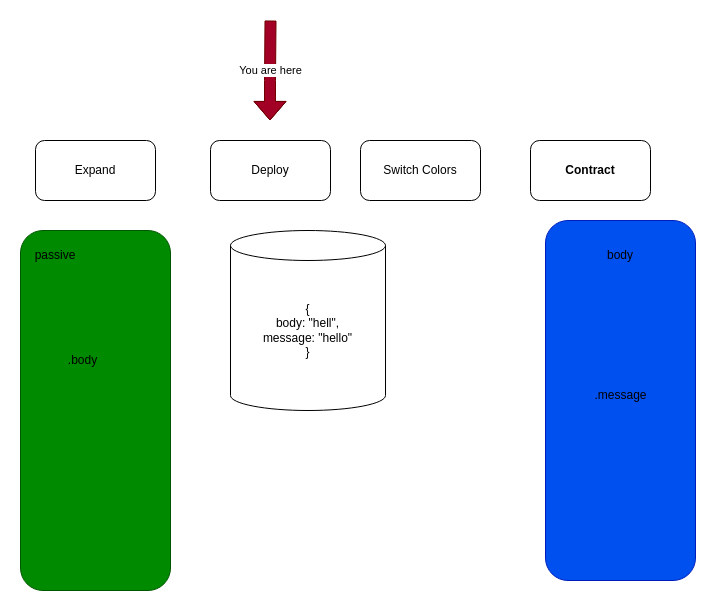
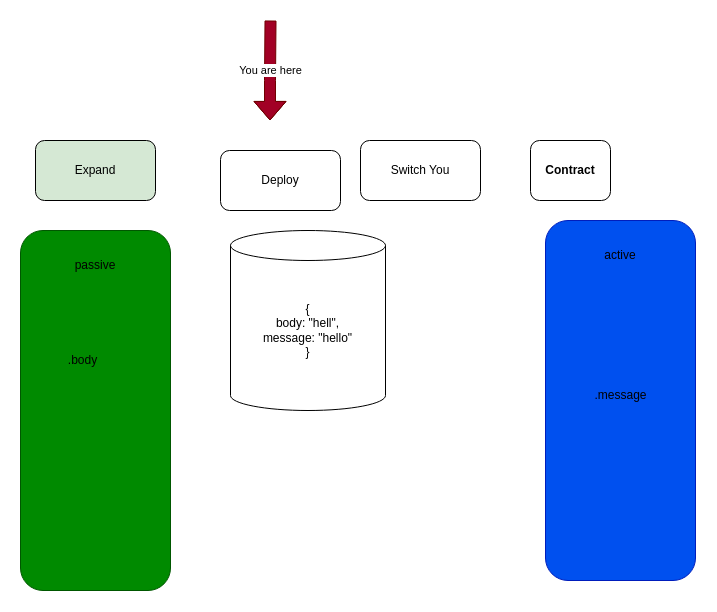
node "Expand": fillcolor #ffffff -> #d5e8d4
node "Deploy": moved (271, 171) -> (281, 181)
node "Switch Colors": label "Switch Colors" -> "Switch You"
node "Contract": size 120x60 -> 80x60
node "passive": moved (56, 256) -> (96, 266)
node "body": label "body" -> "active"
